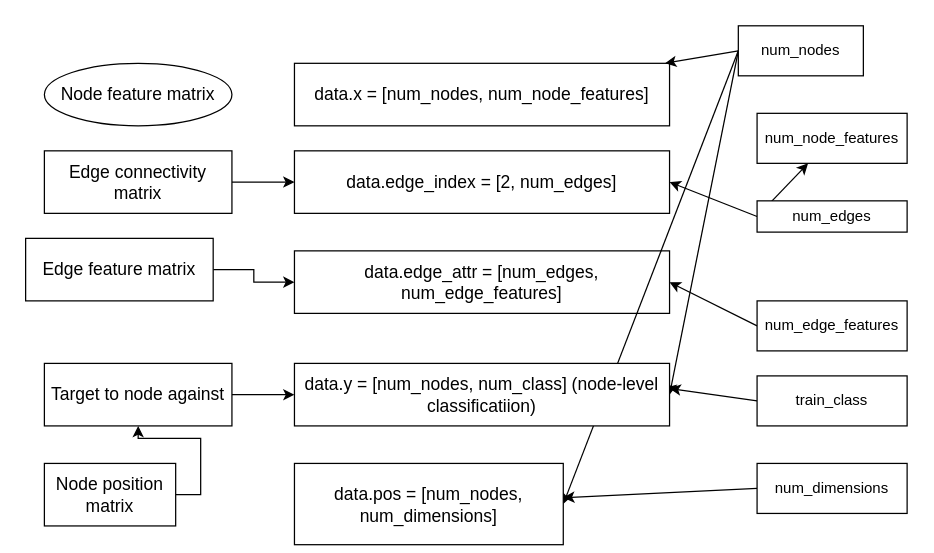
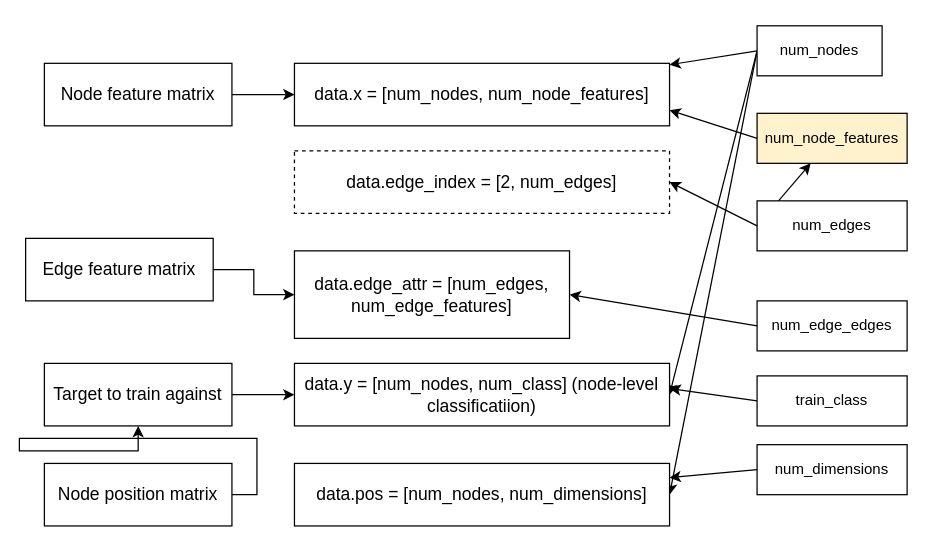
node "num_nodes": moved (801, 51) -> (819, 51)
node "Node feature matrix": shape ellipse -> rectangle
edge "Node feature matrix" -> "data.x = [num_nodes, num_node_features]": added
edge "num_node_features" -> "data.x = [num_nodes, num_node_features]": added
node "num_node_features": fillcolor #ffffff -> #fff2cc
node "Edge connectivity matrix": removed
edge "Edge connectivity matrix" -> "data.edge_index = [2, num_edges]": removed
node "data.edge_index = [2, num_edges]": style solid -> dashed
node "num_edges": size 150x31 -> 150x50
node "data.edge_attr = [num_edges, num_edge_features]": size 375x63 -> 275x88
node "num_edge_features": label "num_edge_features" -> "num_edge_edges"
node "Target to node against": label "Target to node against" -> "Target to train against"
node "num_dimensions": moved (832, 488) -> (832, 469)
node "Node position matrix": size 131x63 -> 188x63
node "data.pos = [num_nodes, num_dimensions]": size 269x81 -> 375x63
